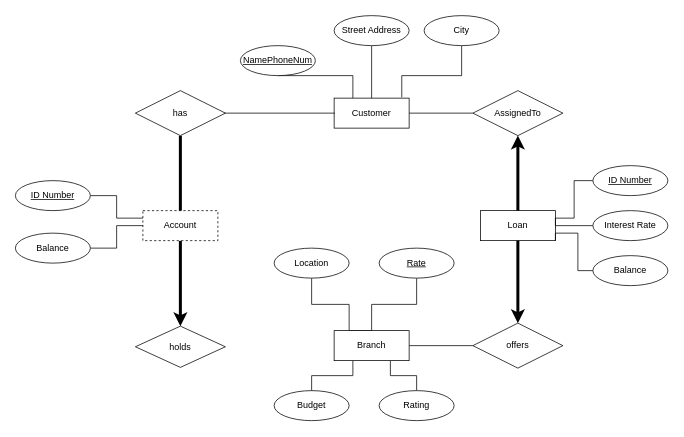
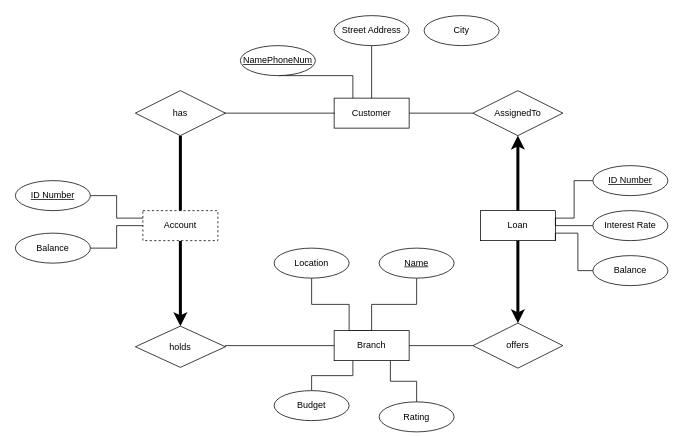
edge "City" -- "Customer": removed
node "Rate": label "Rate" -> "Name"
edge "Branch" -- "holds": added
node "Rating": moved (417, 405) -> (417, 417)
